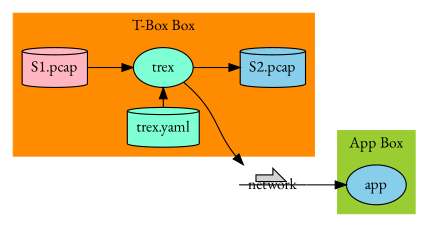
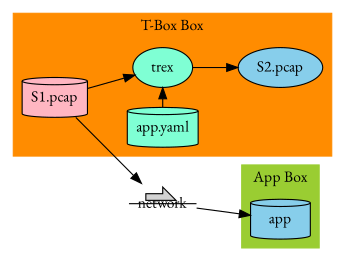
node "S2.pcap": shape cylinder -> ellipse
edge "trex" -> "network": now "S1.pcap" -> "network"
node "trex.yaml": label "trex.yaml" -> "app.yaml"
node "app": shape ellipse -> cylinder
